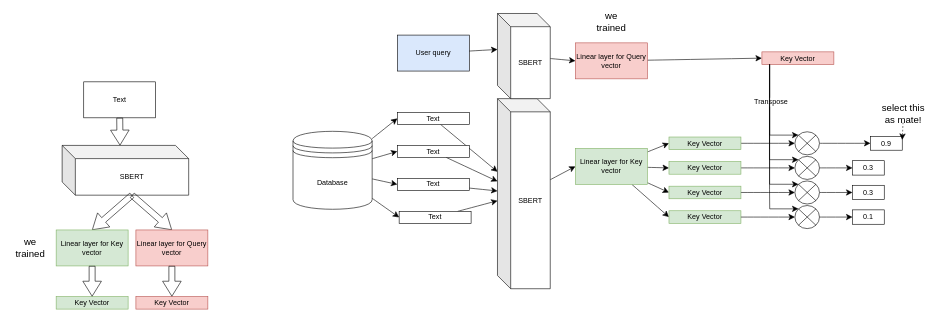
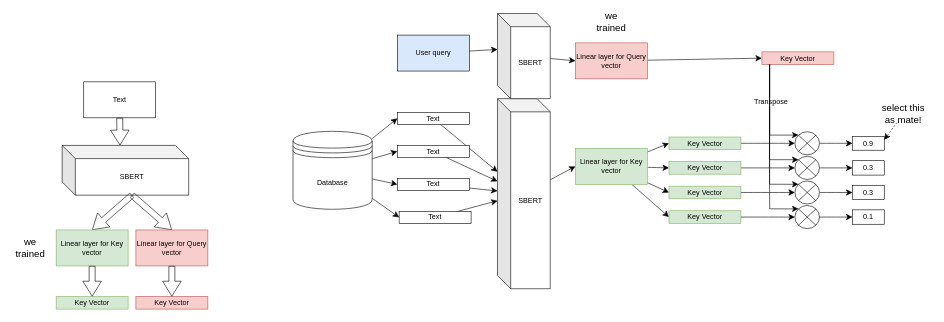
node "0.9": moved (887, 143) -> (869, 143)
